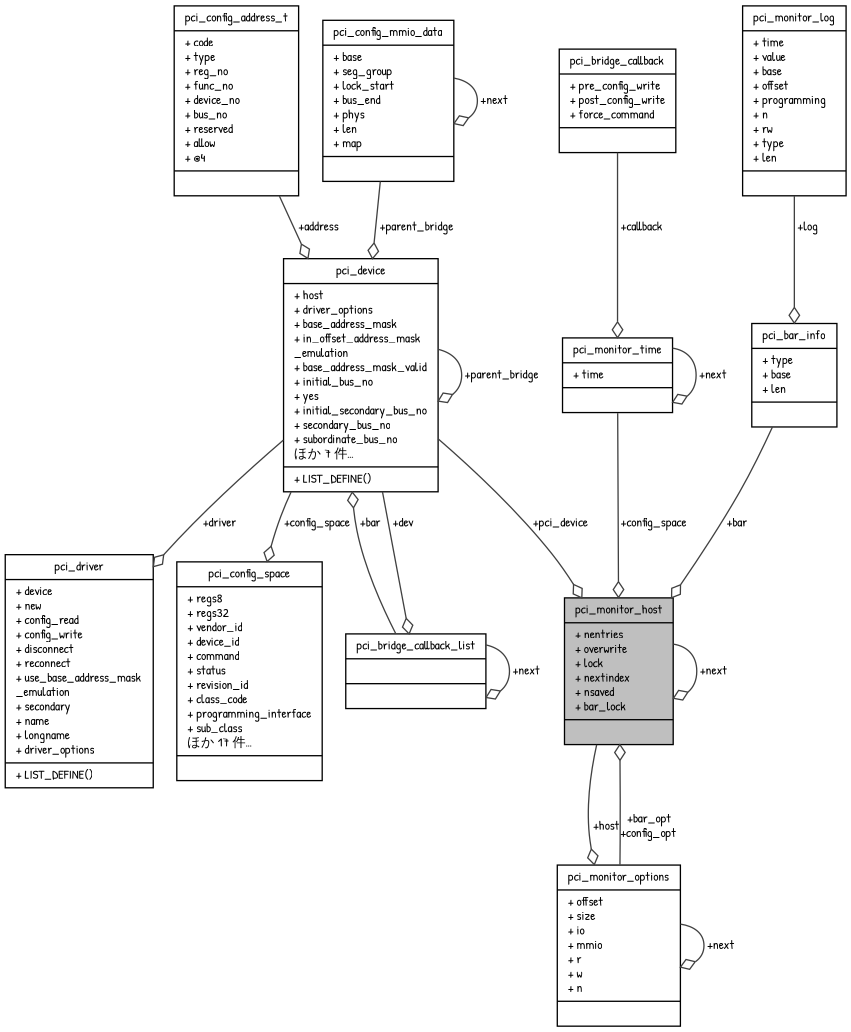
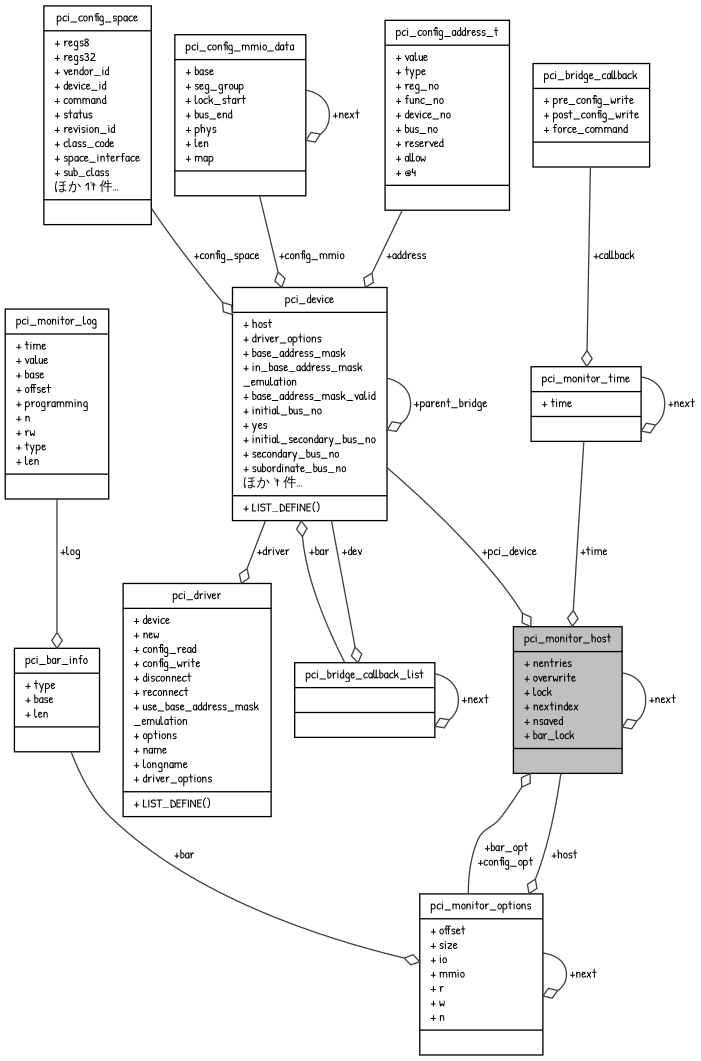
node "pci_config_address_t": text "+ code" -> "+ value"
edge "pci_config_mmio_data" -> "pci_device": label " +parent_bridge" -> " +config_mmio"
node "pci_device": text "+ in_offset_address_mask" -> "+ in_base_address_mask"
edge "pci_bar_info" -> "pci_monitor_host": now "pci_bar_info" -> "pci_monitor_options"
edge "pci_device" -> "pci_config_space": reversed
edge "pci_monitor_time" -> "pci_monitor_host": label " +config_space" -> " +time"
node "pci_driver": text "+ secondary" -> "+ options"
node "pci_config_space": text "+ programming_interface" -> "+ space_interface"
